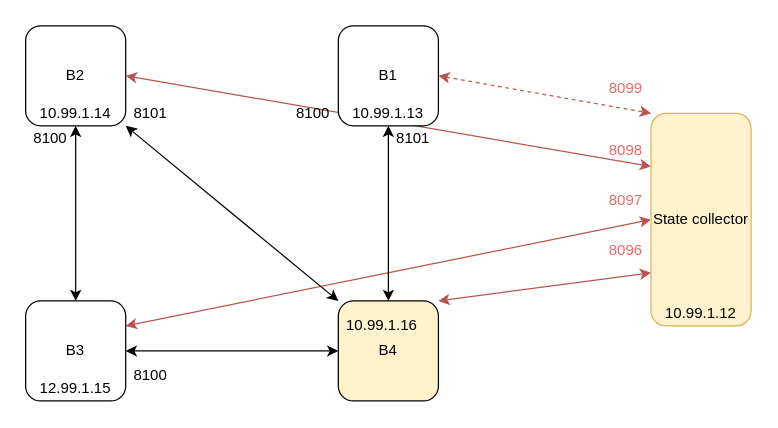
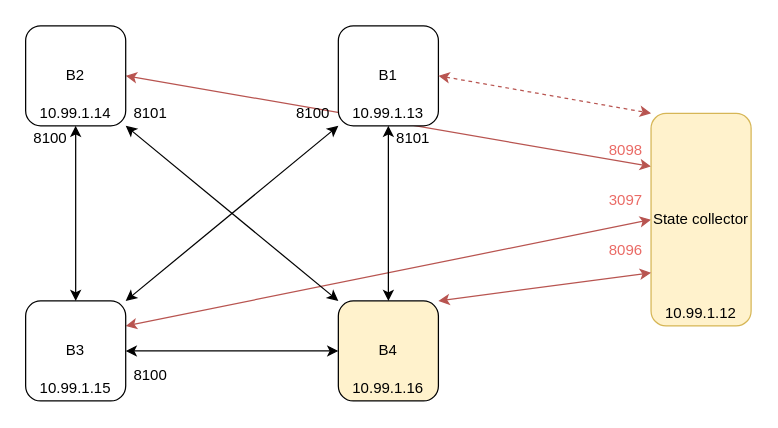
node "8099": removed
node "8097": label "8097" -> "3097"
edge "B1" -- "B3": added
node "10.99.1.16": moved (382, 326) -> (388, 388)
node "12.99.1.15": label "12.99.1.15" -> "10.99.1.15"
